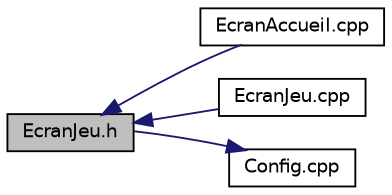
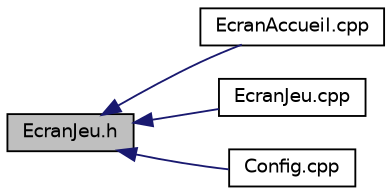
edge "EcranJeu.h" -> "Config.cpp": reversed
